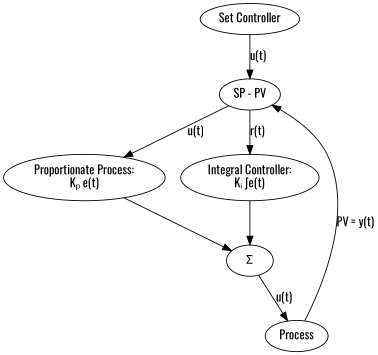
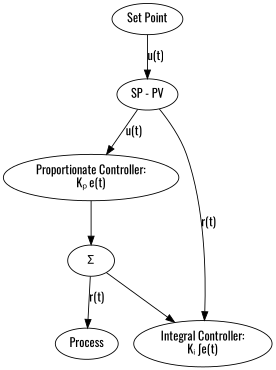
node "Set Controller": label "Set Controller" -> "Set Point"
node "Proportionate Process: Kₚ e(t)": label "Proportionate Process: Kₚ e(t)" -> "Proportionate Controller: Kₚ e(t)"
edge "Process" -> "SP - PV": removed, label "PV = y(t)"
edge "Integral Controller: Kᵢ ∫e(t)" -> "Σ": reversed
edge "Σ" -> "Process": label "u(t)" -> "r(t)"
